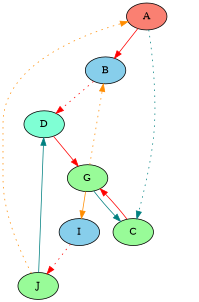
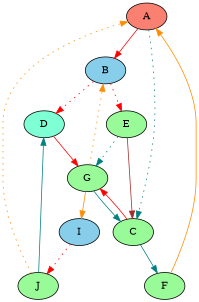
node "E": added
node "F": added
